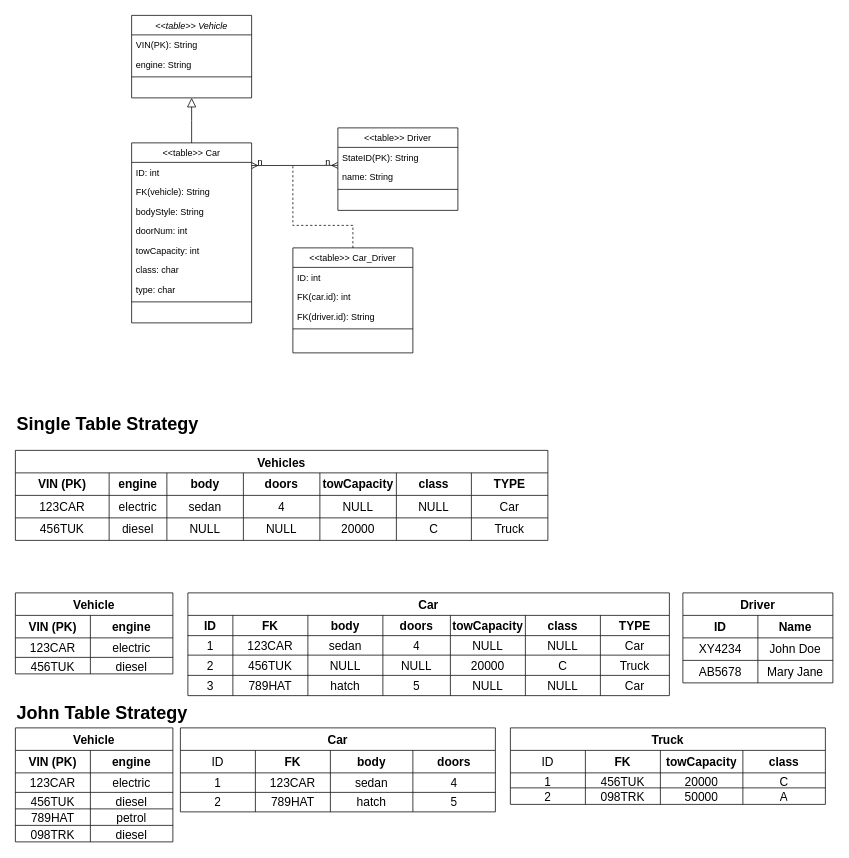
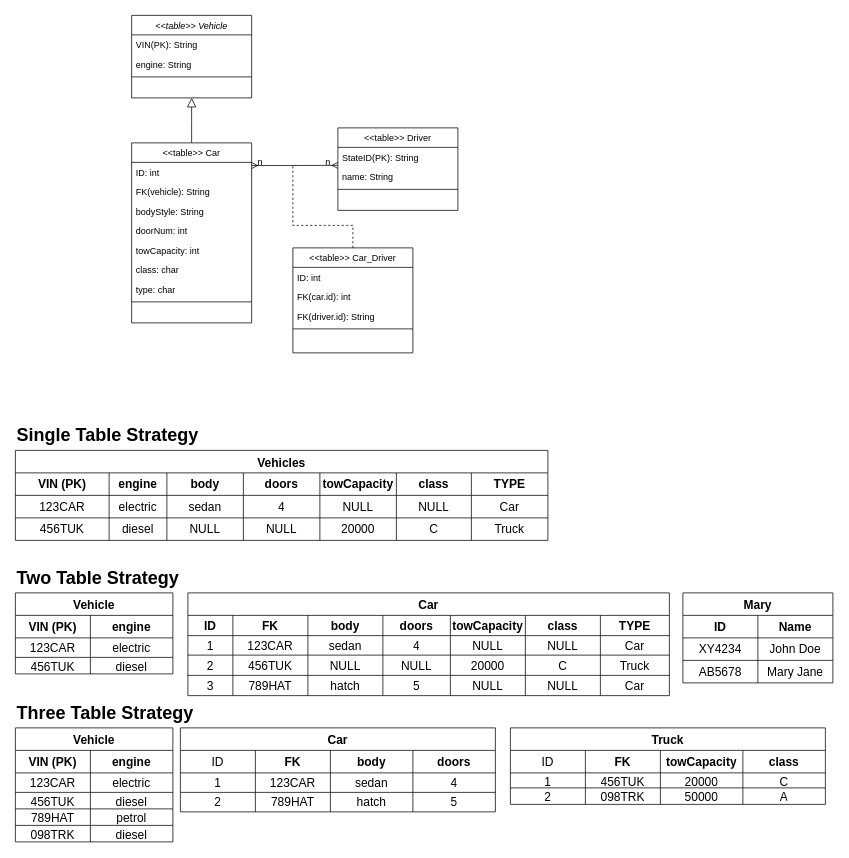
node "Single Table Strategy": moved (109, 424) -> (109, 435)
node "Two Table Strategy": added
node "Driver": label "Driver" -> "Mary"
node "John Table Strategy": label "John Table Strategy" -> "Three Table Strategy"
